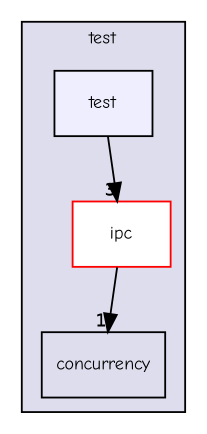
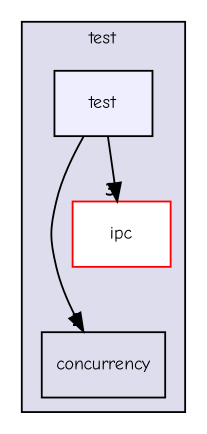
edge "ipc" -> "concurrency": now "test" -> "concurrency"
